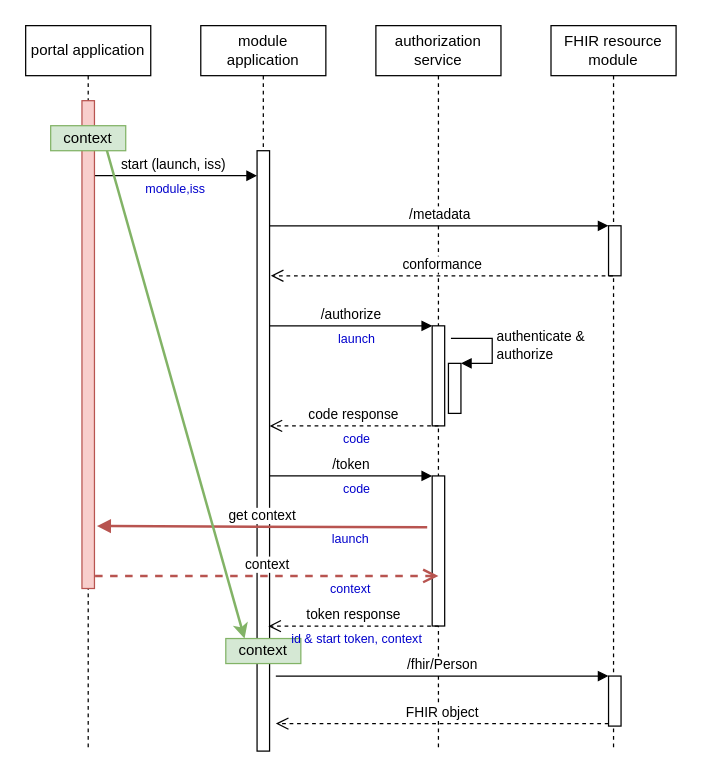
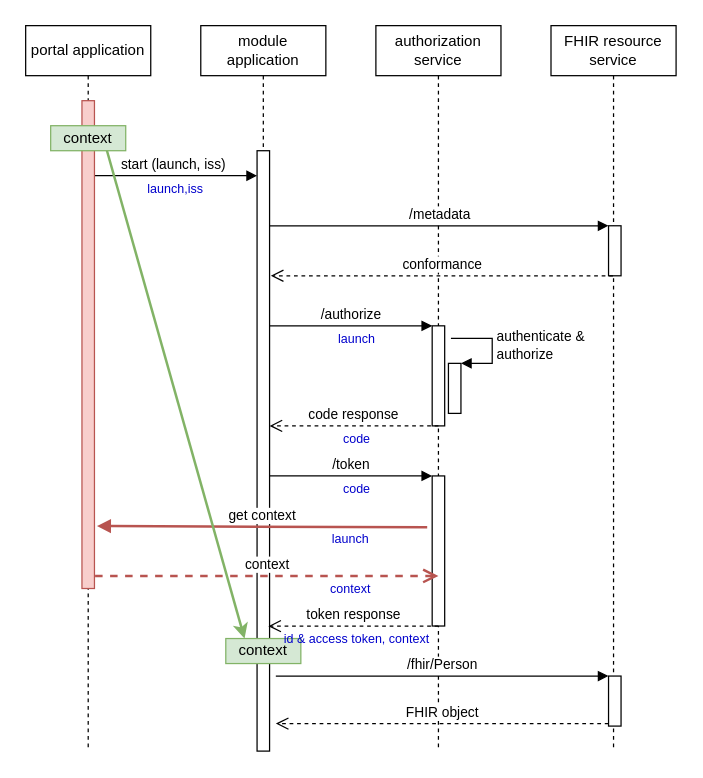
node "FHIR resource module": label "FHIR resource module" -> "FHIR resource service"
node "module,iss": label "module,iss" -> "launch,iss"
node "id & start token, context": label "id & start token, context" -> "id & access token, context"
